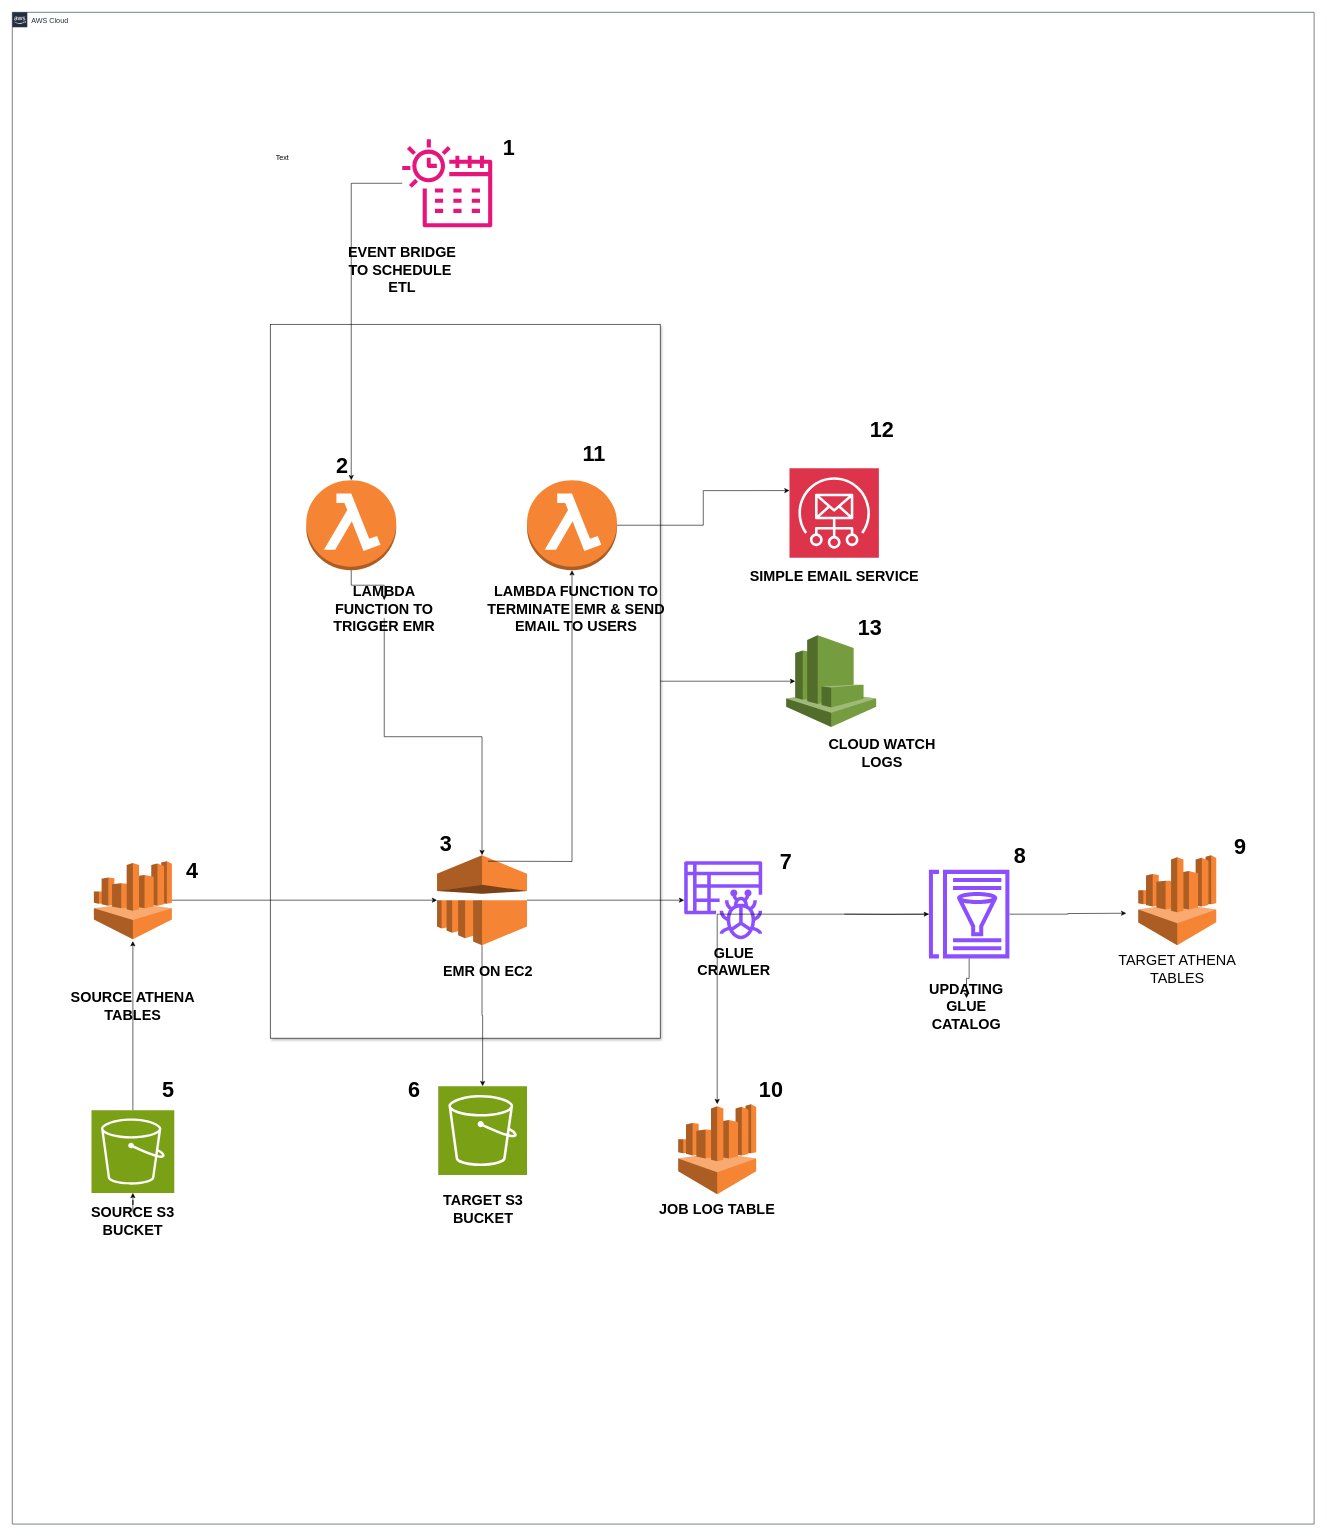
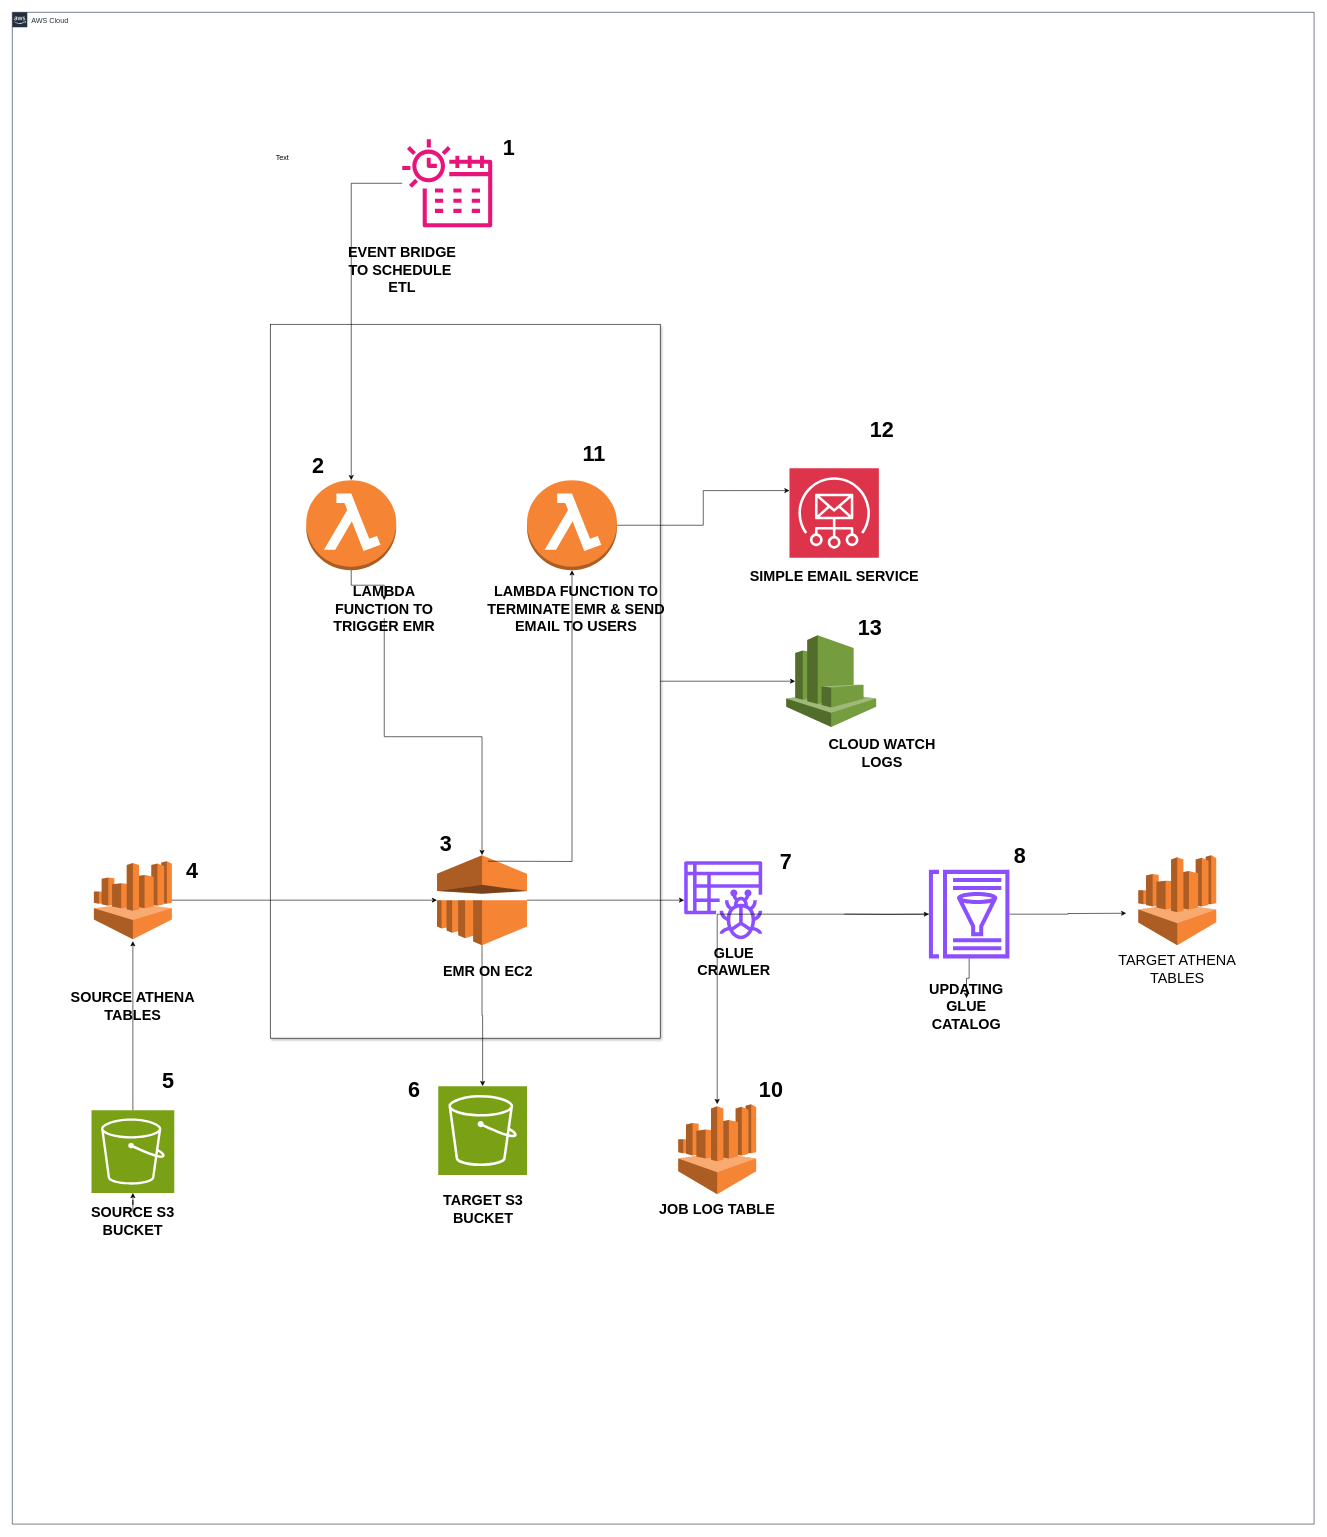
node "2": moved (342, 465) -> (318, 465)
node "9": removed
node "5": moved (168, 1089) -> (168, 1080)
